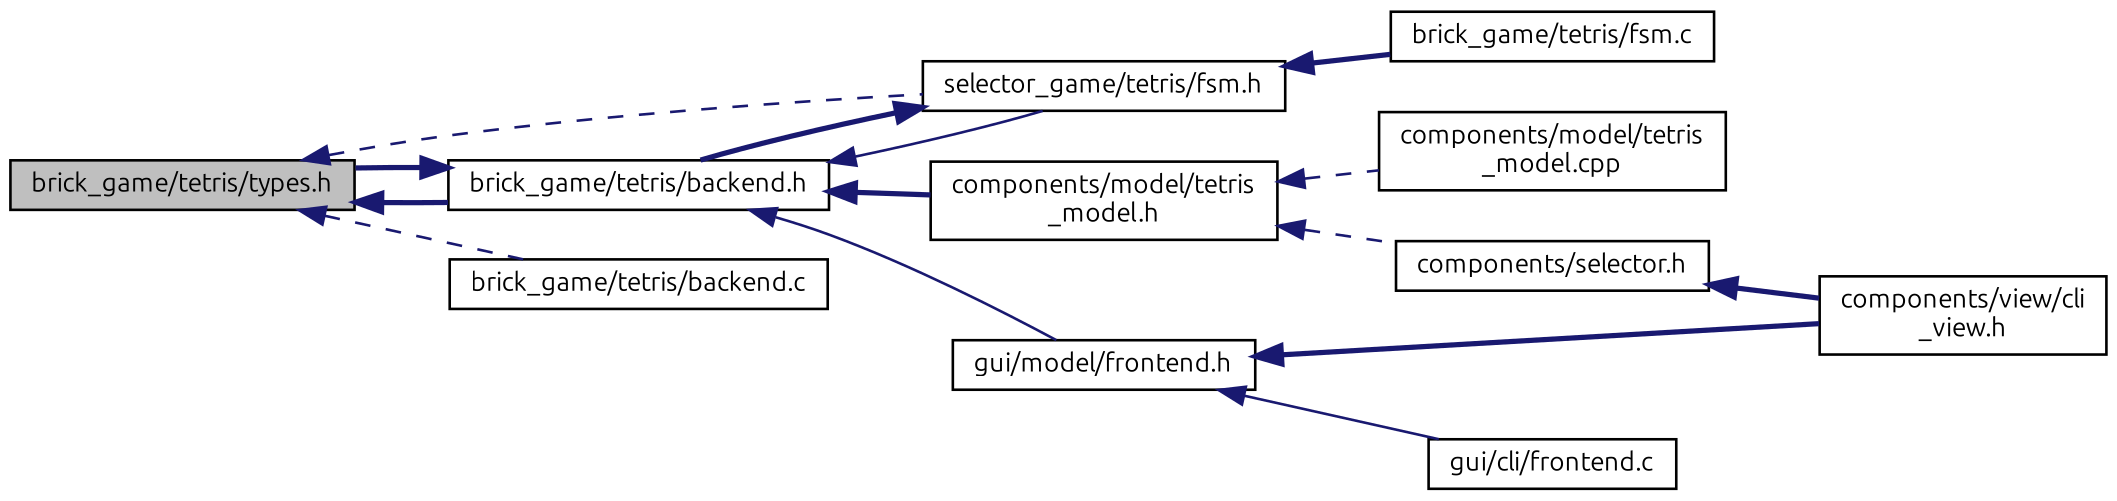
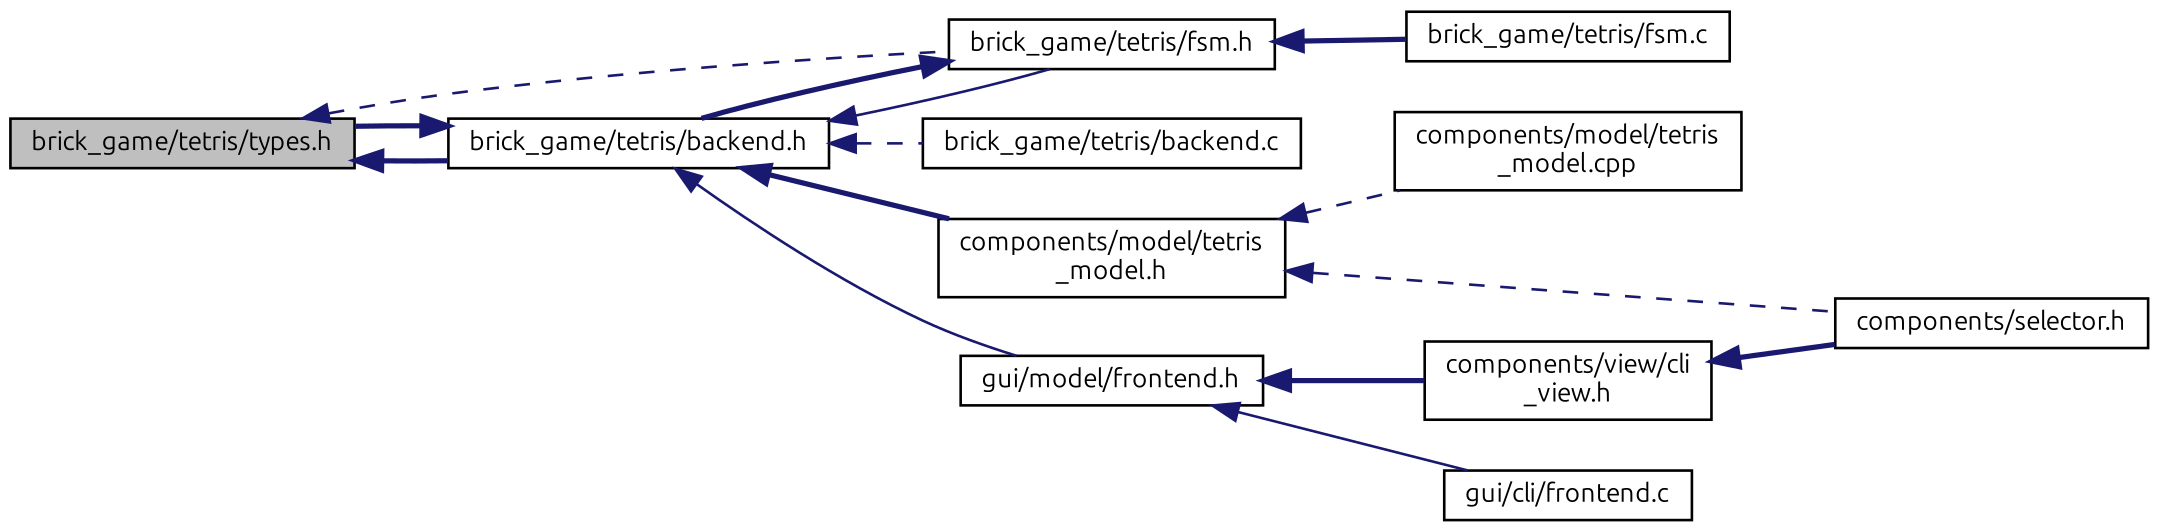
node "selector_game/tetris/fsm.h": label "selector_game/tetris/fsm.h" -> "brick_game/tetris/fsm.h"
edge "brick_game/tetris/backend.c" -> "brick_game/tetris/types.h": now "brick_game/tetris/backend.c" -> "brick_game/tetris/backend.h"
edge "components/view/cli _view.h" -> "components/selector.h": reversed
